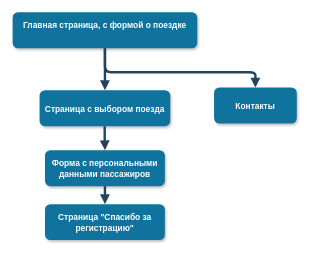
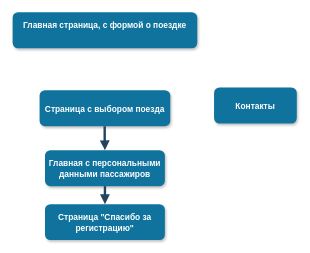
edge "Главная страница, с формой о поездке" -> "Контакты": removed
edge "Главная страница, с формой о поездке" -> "Страница с выбором поезда": removed
node "Форма с персональными данными пассажиров": label "Форма с персональными данными пассажиров" -> "Главная с персональными данными пассажиров"
